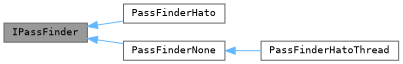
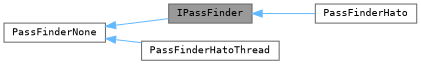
edge "PassFinderNone" -> "IPassFinder": reversed
